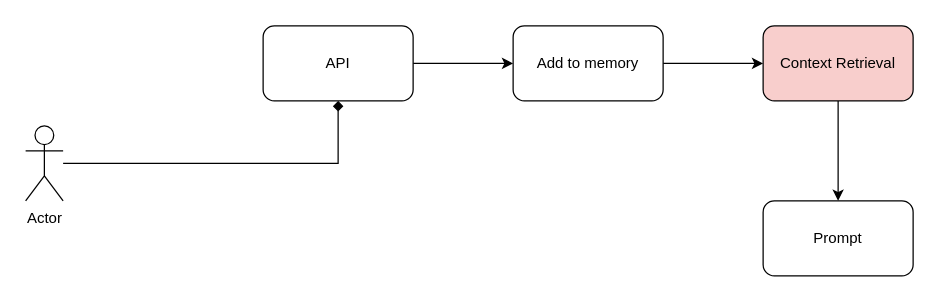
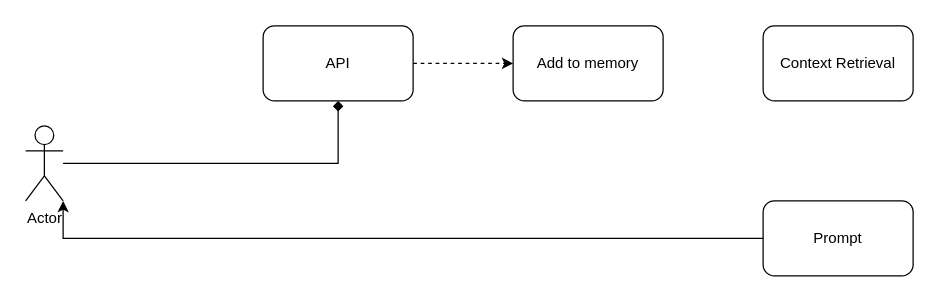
edge "API" -> "Add to memory": style solid -> dashed
edge "Add to memory" -> "Context Retrieval": removed
node "Context Retrieval": fillcolor #f8cecc -> #ffffff
edge "Context Retrieval" -> "Prompt": removed
edge "Prompt" -> "Actor": added
